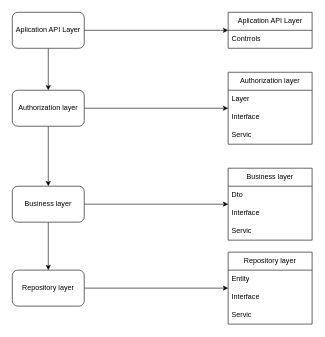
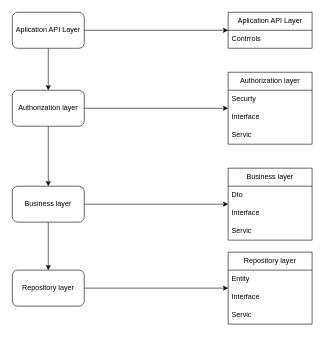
node "Layer": label "Layer" -> "Securty"
